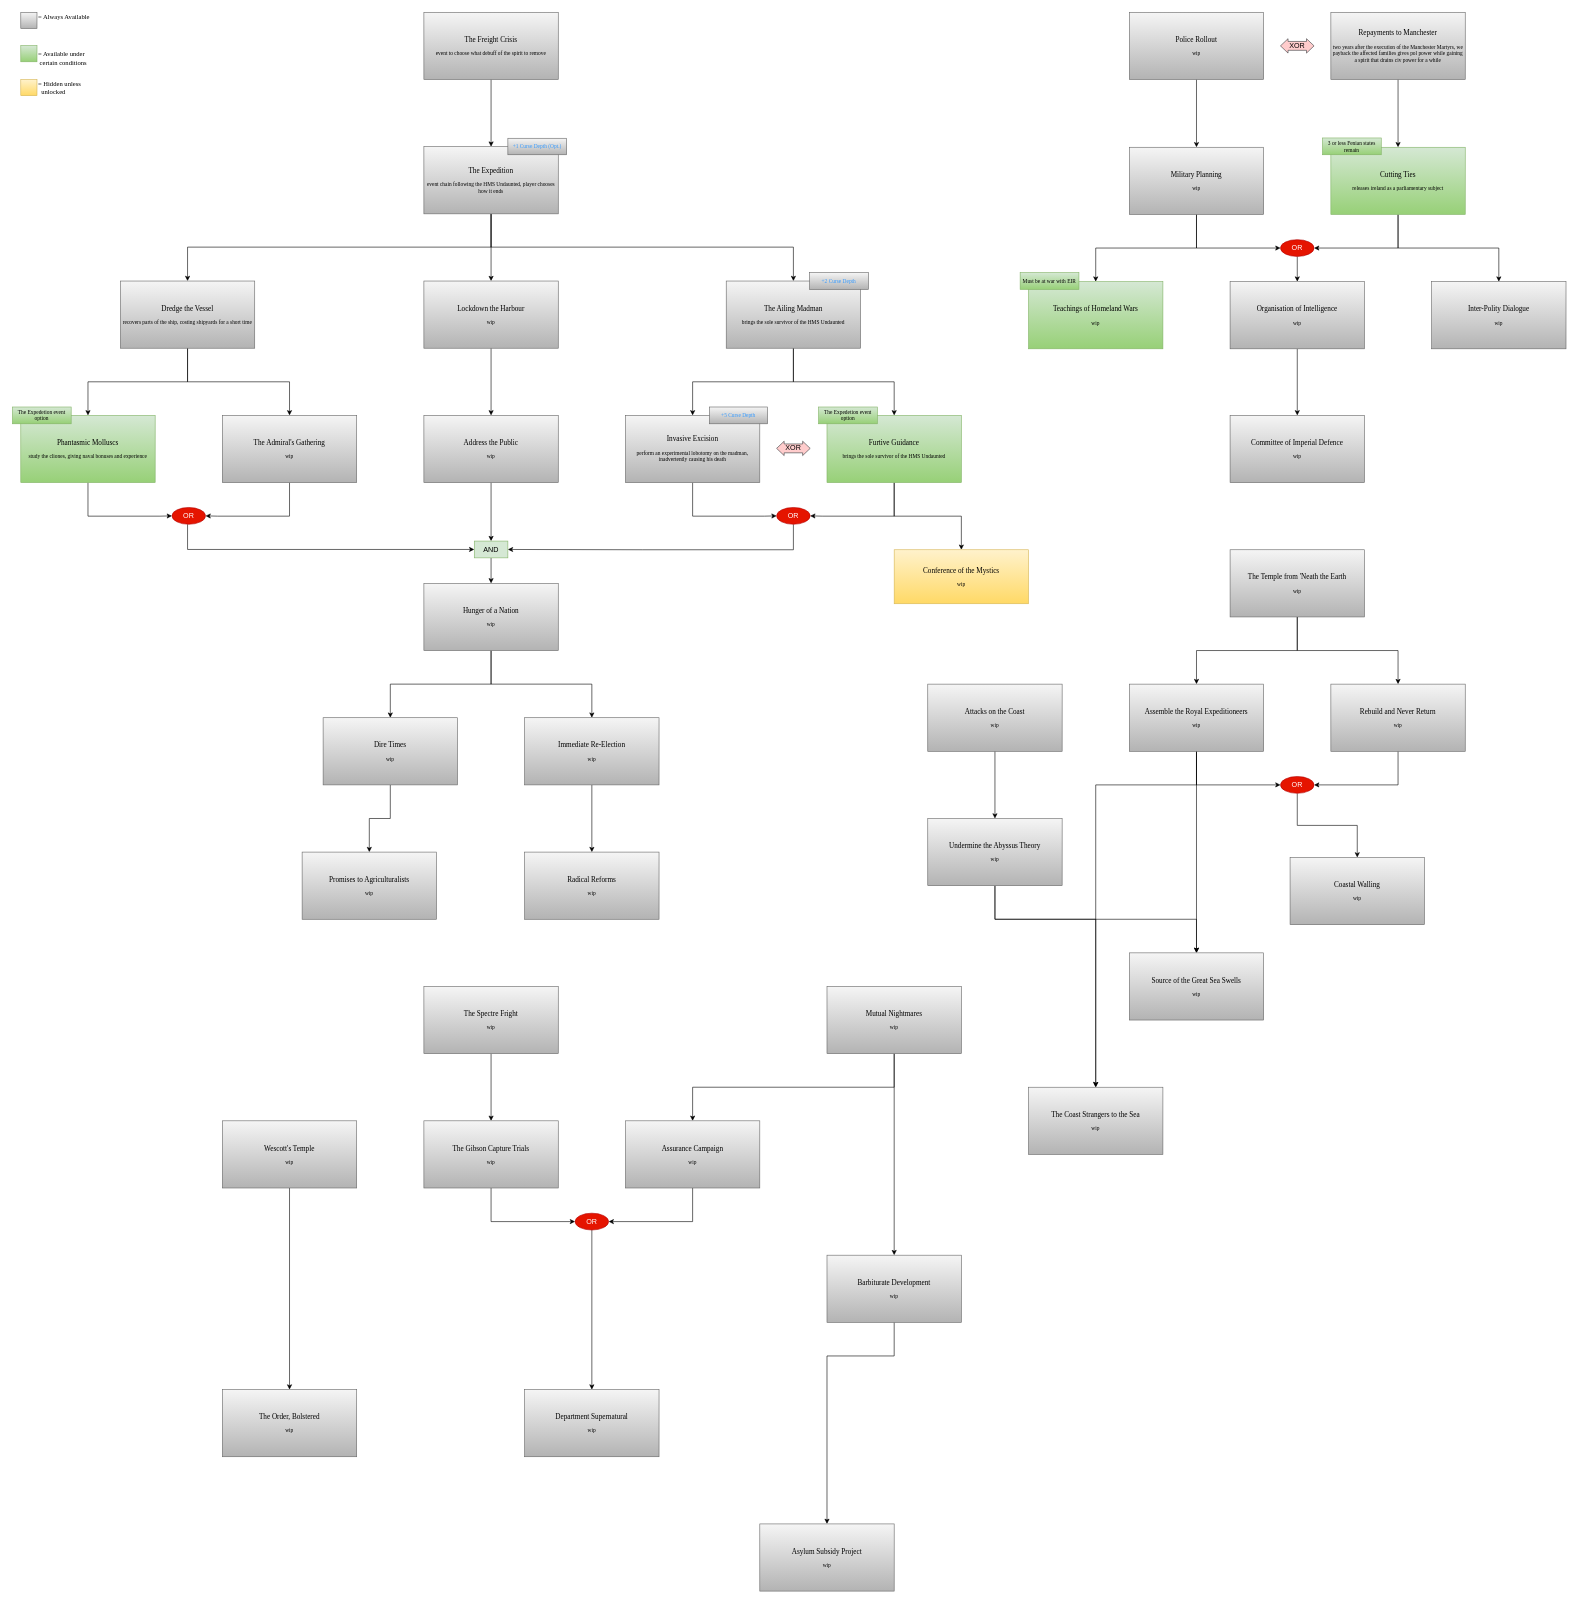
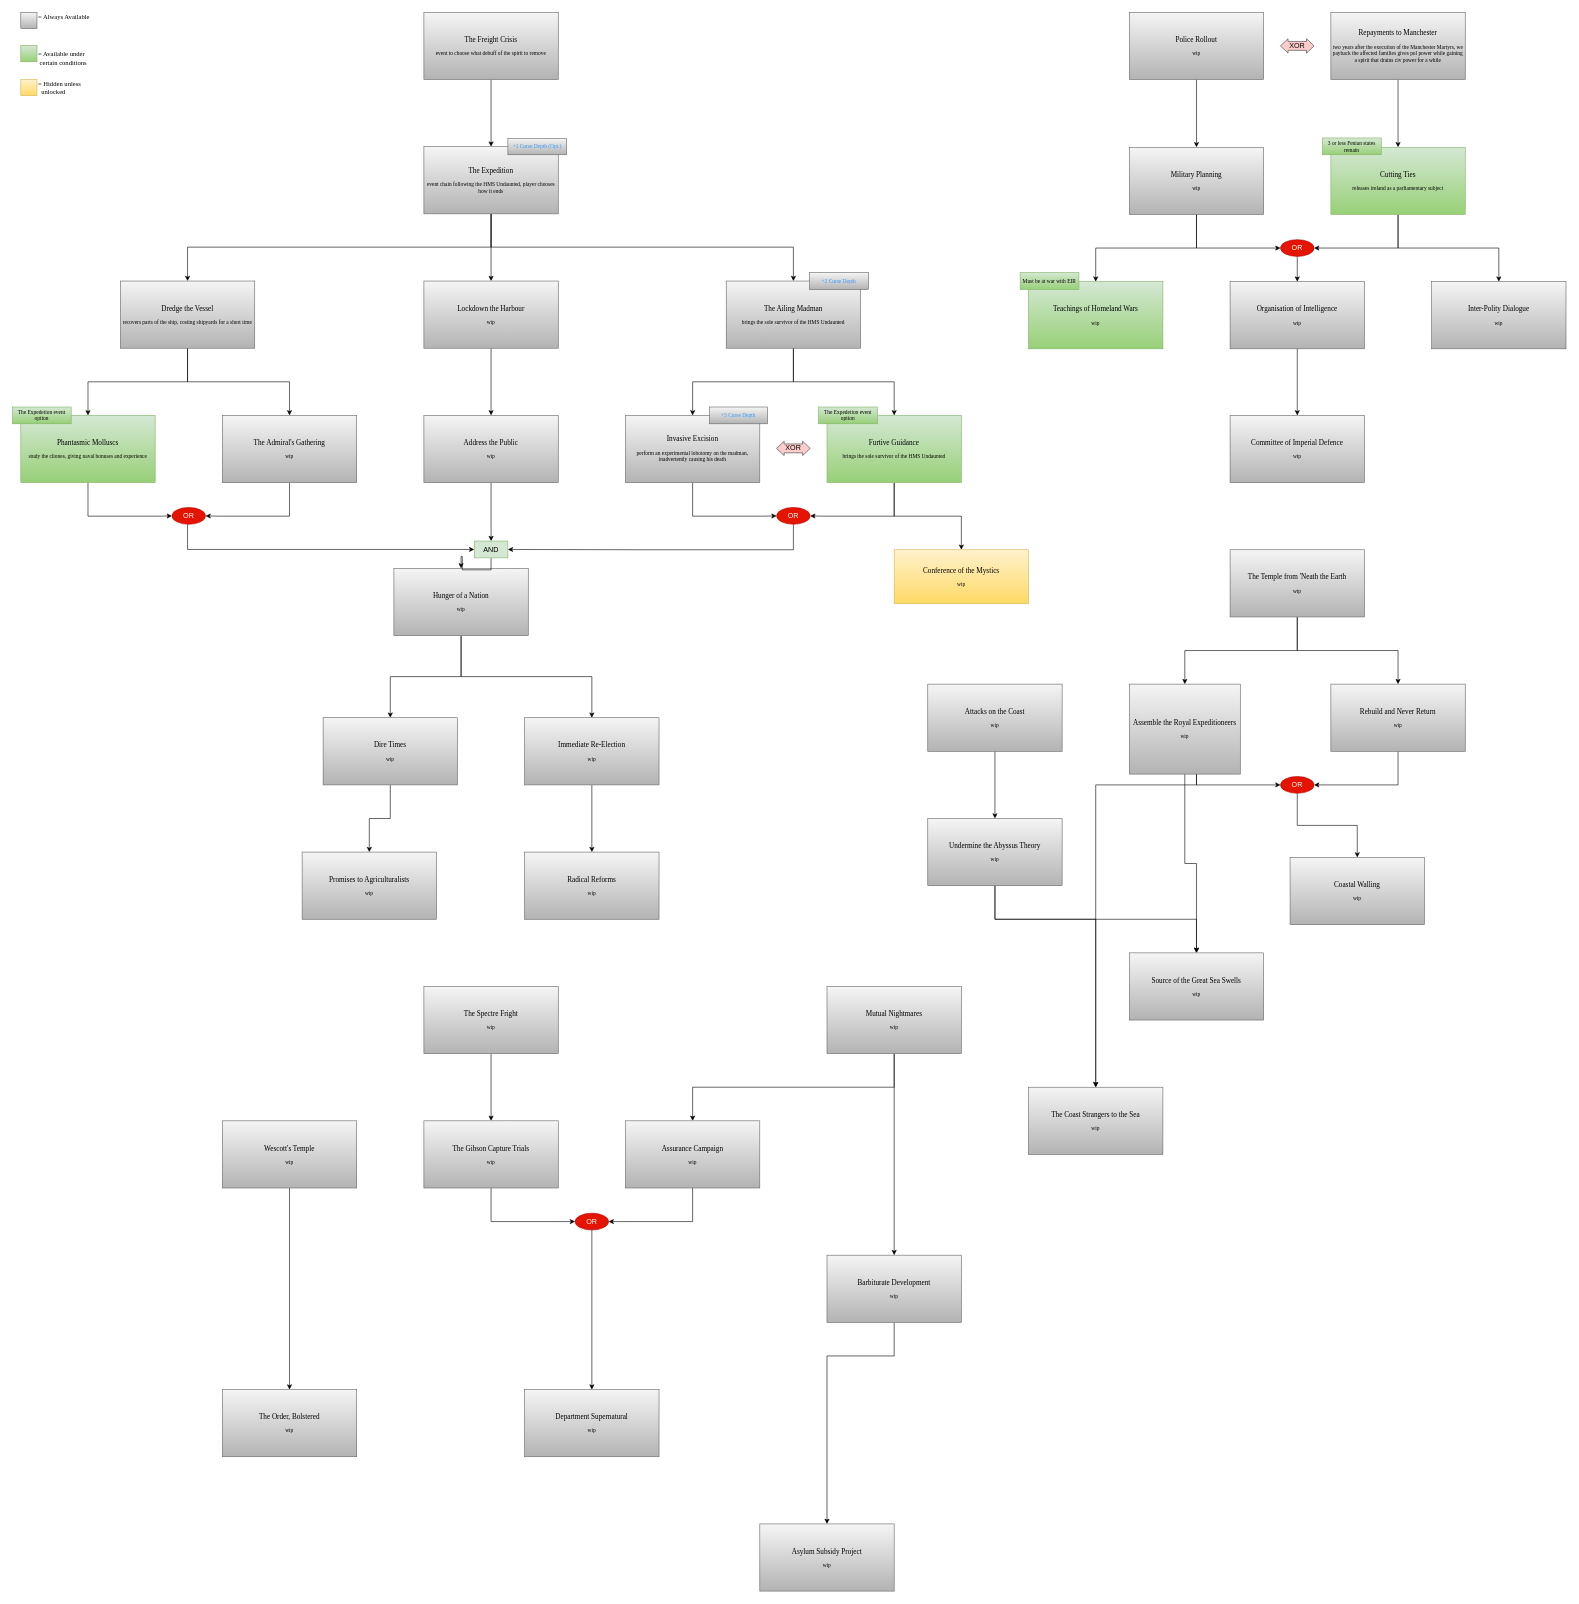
node "Hunger of a Nation wip": moved (491, 617) -> (461, 602)
node "Assemble the Royal Expeditioneers wip": size 134x67 -> 111x90
